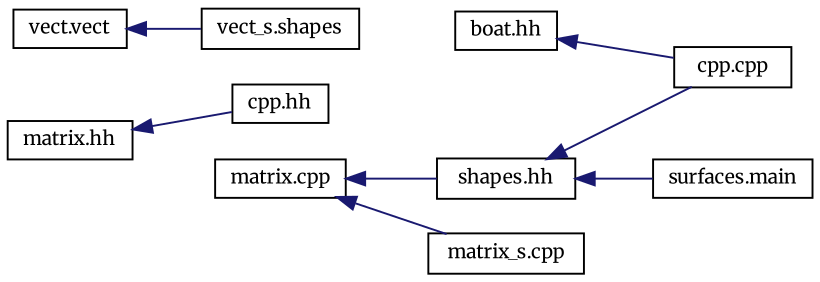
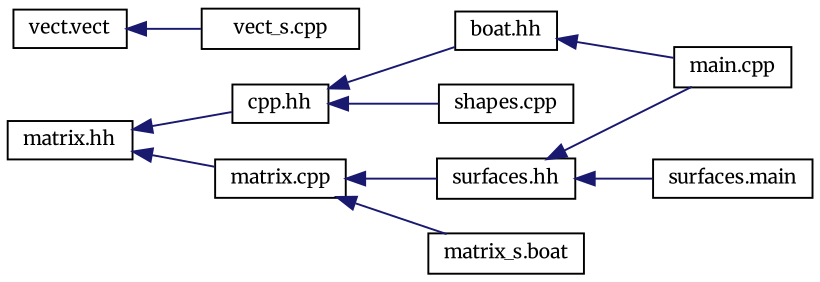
node "vect_s.shapes": label "vect_s.shapes" -> "vect_s.cpp"
edge "boat.hh" -> "cpp.hh": added
node "cpp.cpp": label "cpp.cpp" -> "main.cpp"
node "shapes.cpp": added
edge "matrix.cpp" -> "matrix.hh": added
node "shapes.hh": label "shapes.hh" -> "surfaces.hh"
node "matrix_s.cpp": label "matrix_s.cpp" -> "matrix_s.boat"
